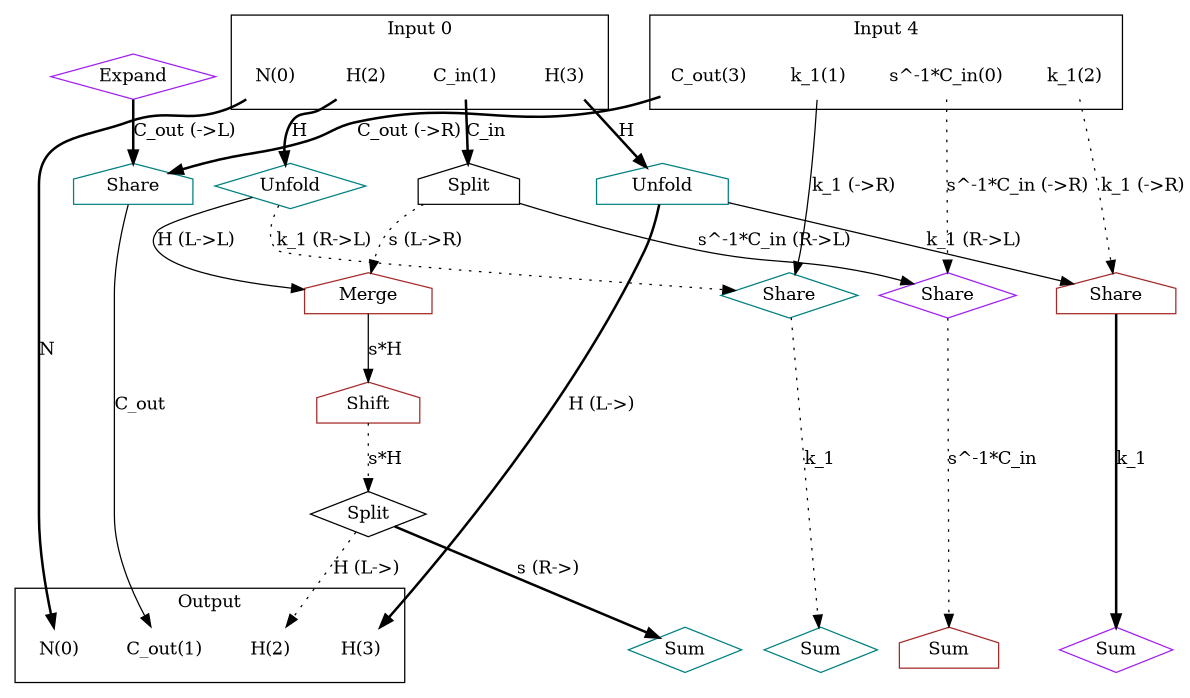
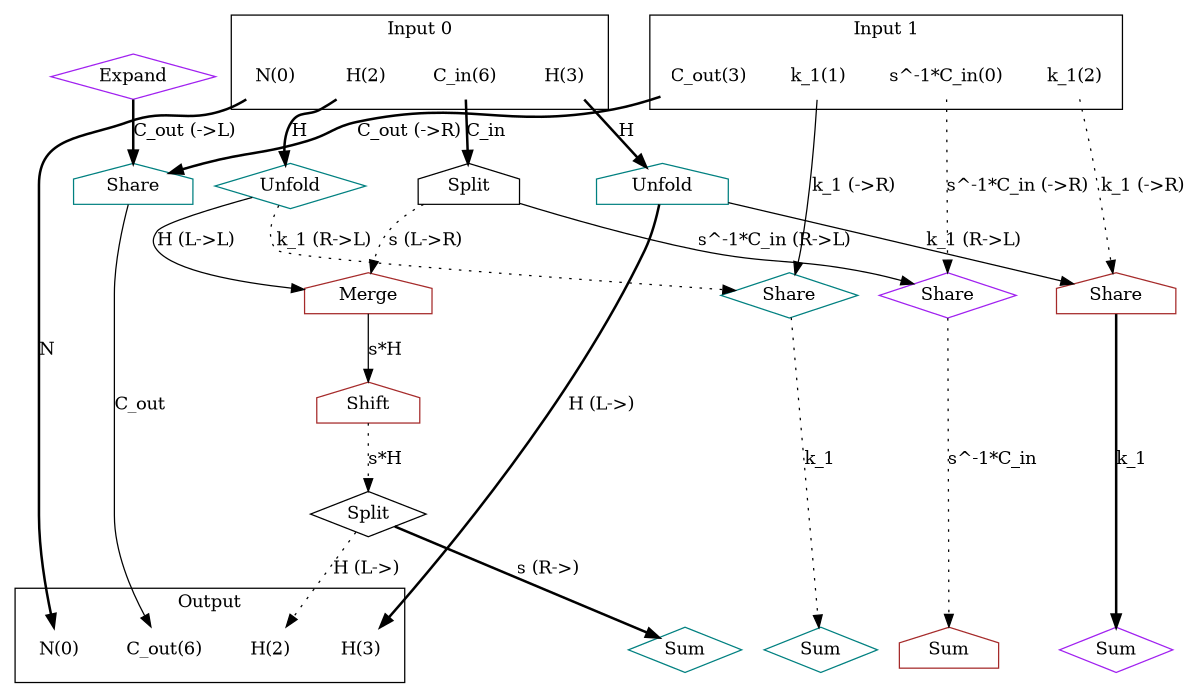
cluster "Input 4": label "Input 4" -> "Input 1"
node "C_in(1)": label "C_in(1)" -> "C_in(6)"
node "C_out(1)": label "C_out(1)" -> "C_out(6)"
